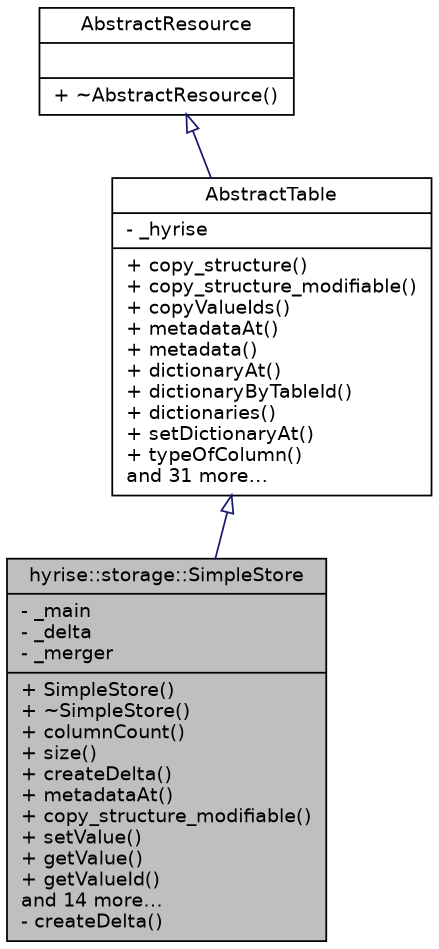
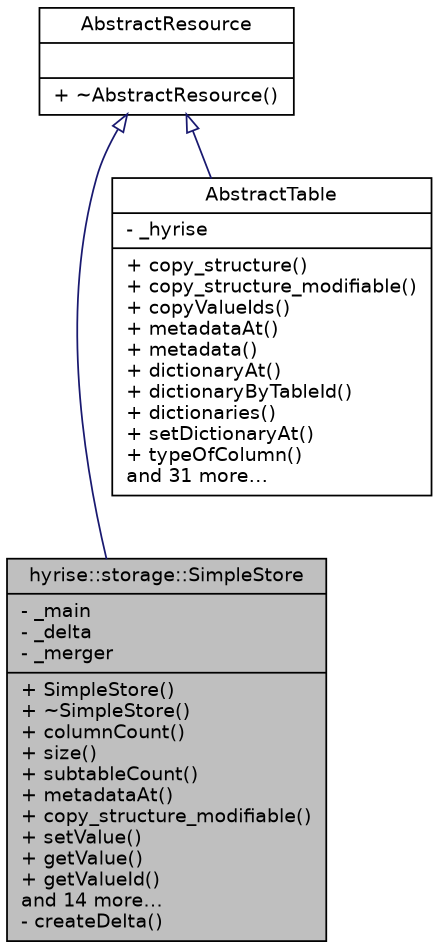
edge "hyrise::storage::SimpleStore" -> "AbstractTable": now "hyrise::storage::SimpleStore" -> "AbstractResource"
node "hyrise::storage::SimpleStore": text "+ createDelta()" -> "+ subtableCount()"
